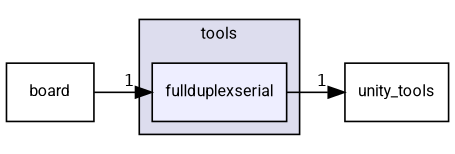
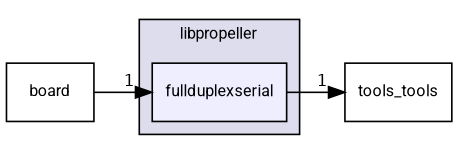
cluster "tools": label "tools" -> "libpropeller"
node "unity_tools": label "unity_tools" -> "tools_tools"
